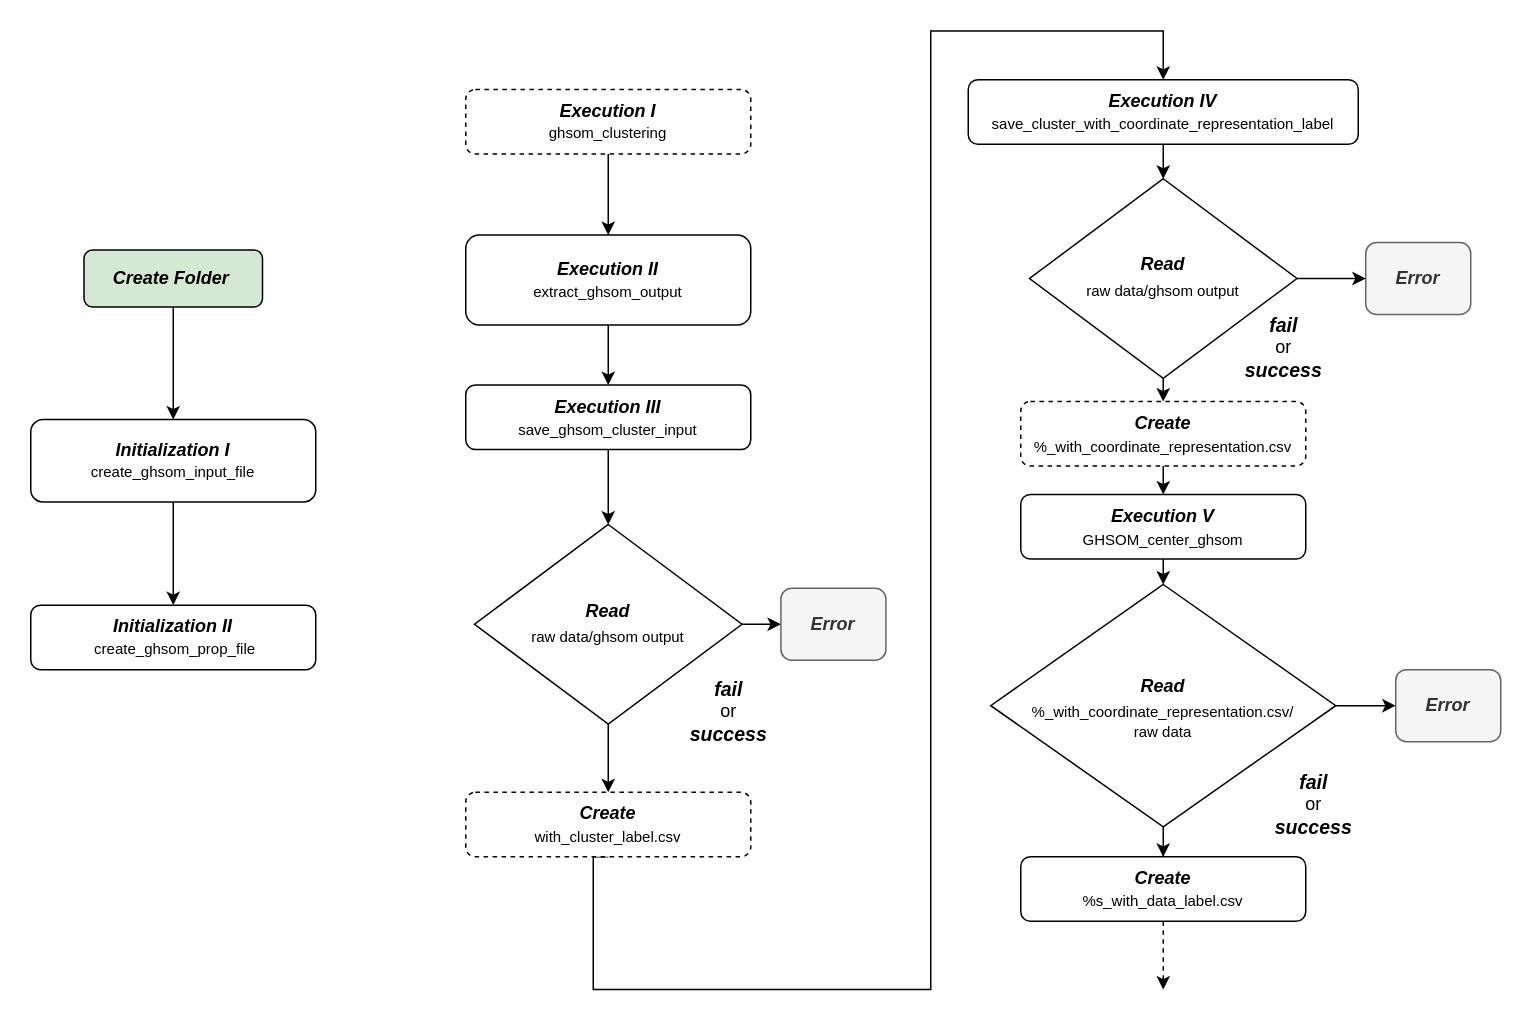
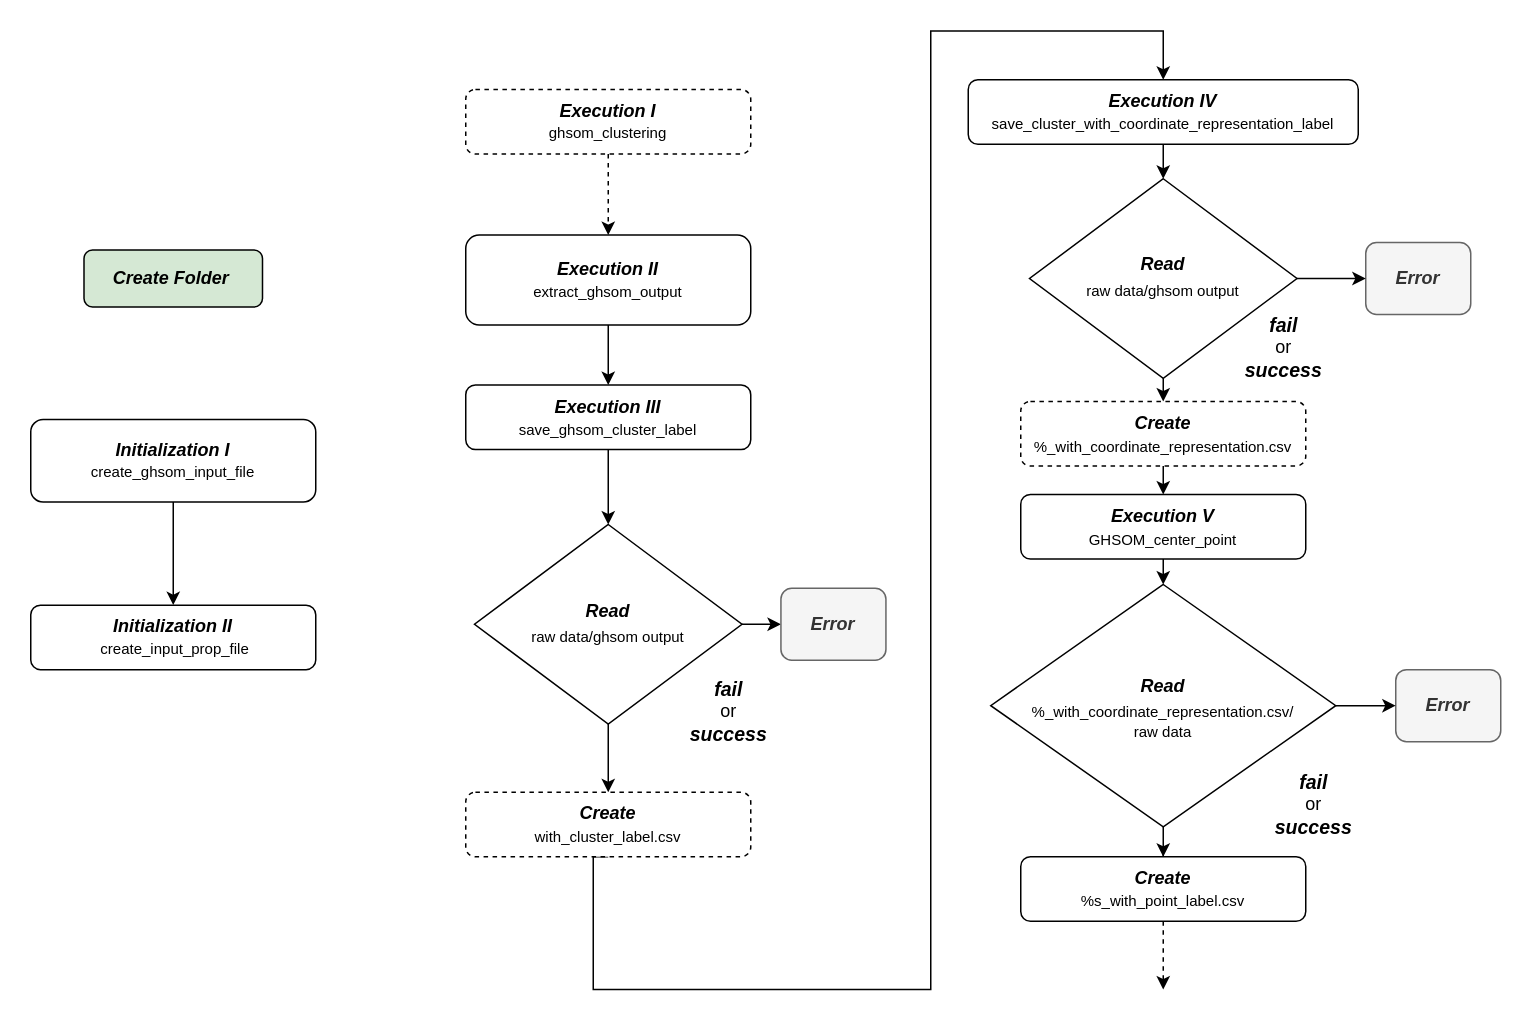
edge "Execution I ghsom_clustering" -> "Execution II extract_ghsom_output": style solid -> dashed
edge "Create Folder" -> "Initialization I create_ghsom_input_file": removed
node "Execution III save_ghsom_cluster_input": label "Execution III save_ghsom_cluster_input" -> "Execution III save_ghsom_cluster_label"
node "Execution V GHSOM_center_ghsom": label "Execution V GHSOM_center_ghsom" -> "Execution V GHSOM_center_point"
node "Initialization II create_ghsom_prop_file": label "Initialization II create_ghsom_prop_file" -> "Initialization II create_input_prop_file"
node "Create %s_with_data_label.csv": label "Create %s_with_data_label.csv" -> "Create %s_with_point_label.csv"
